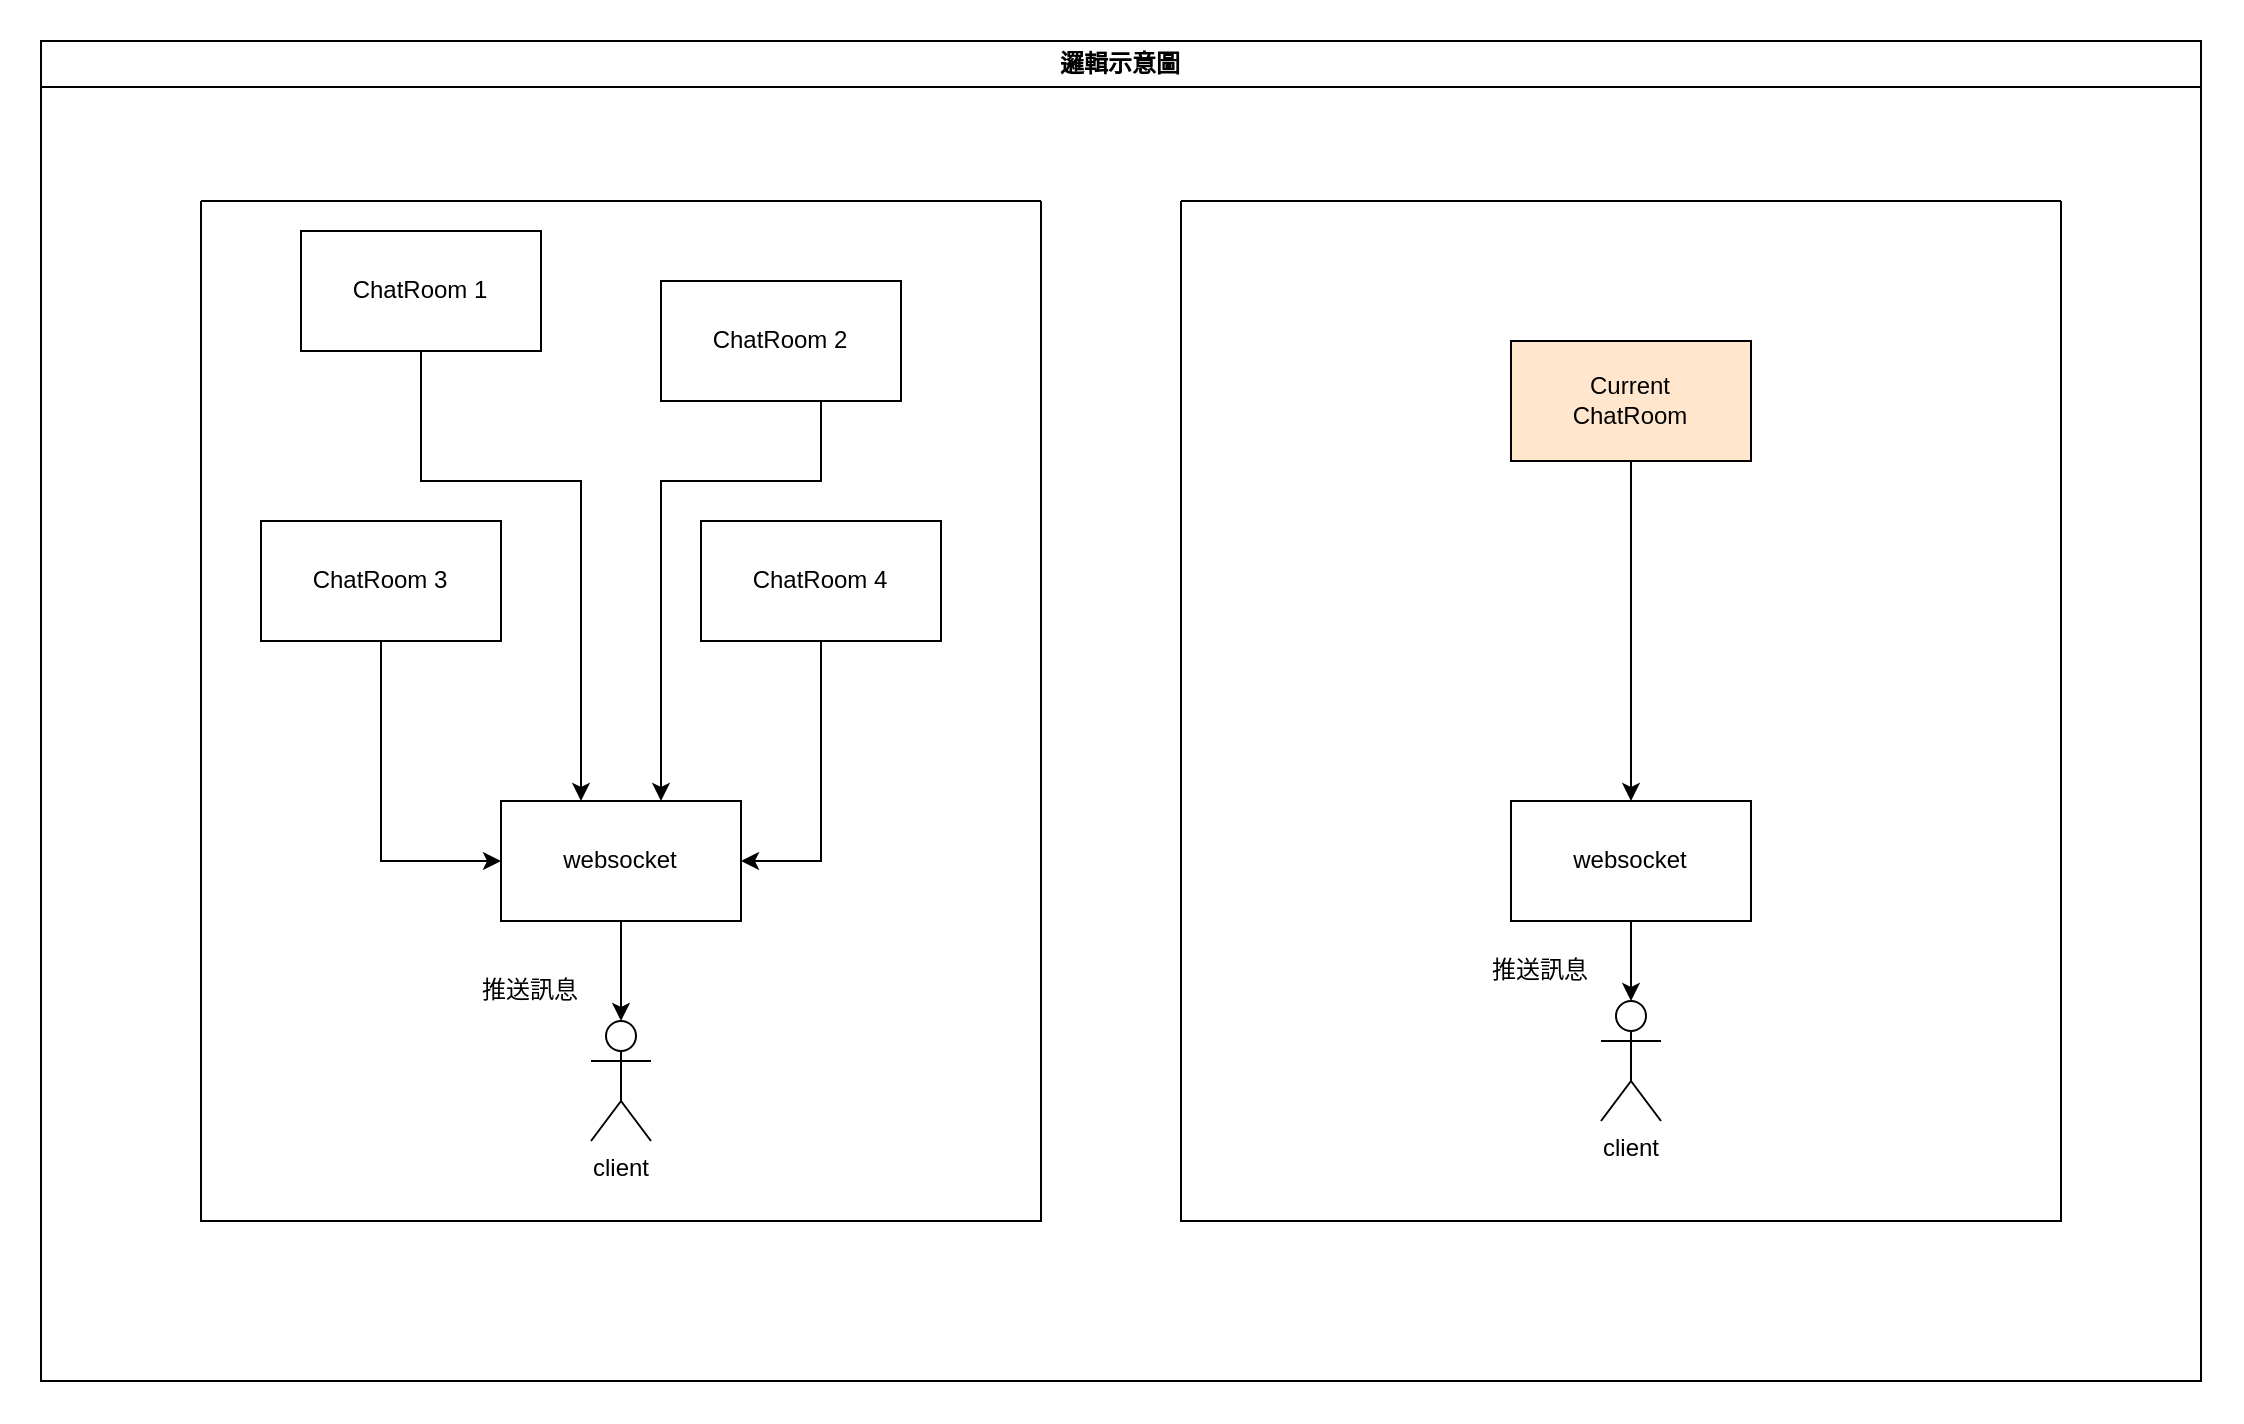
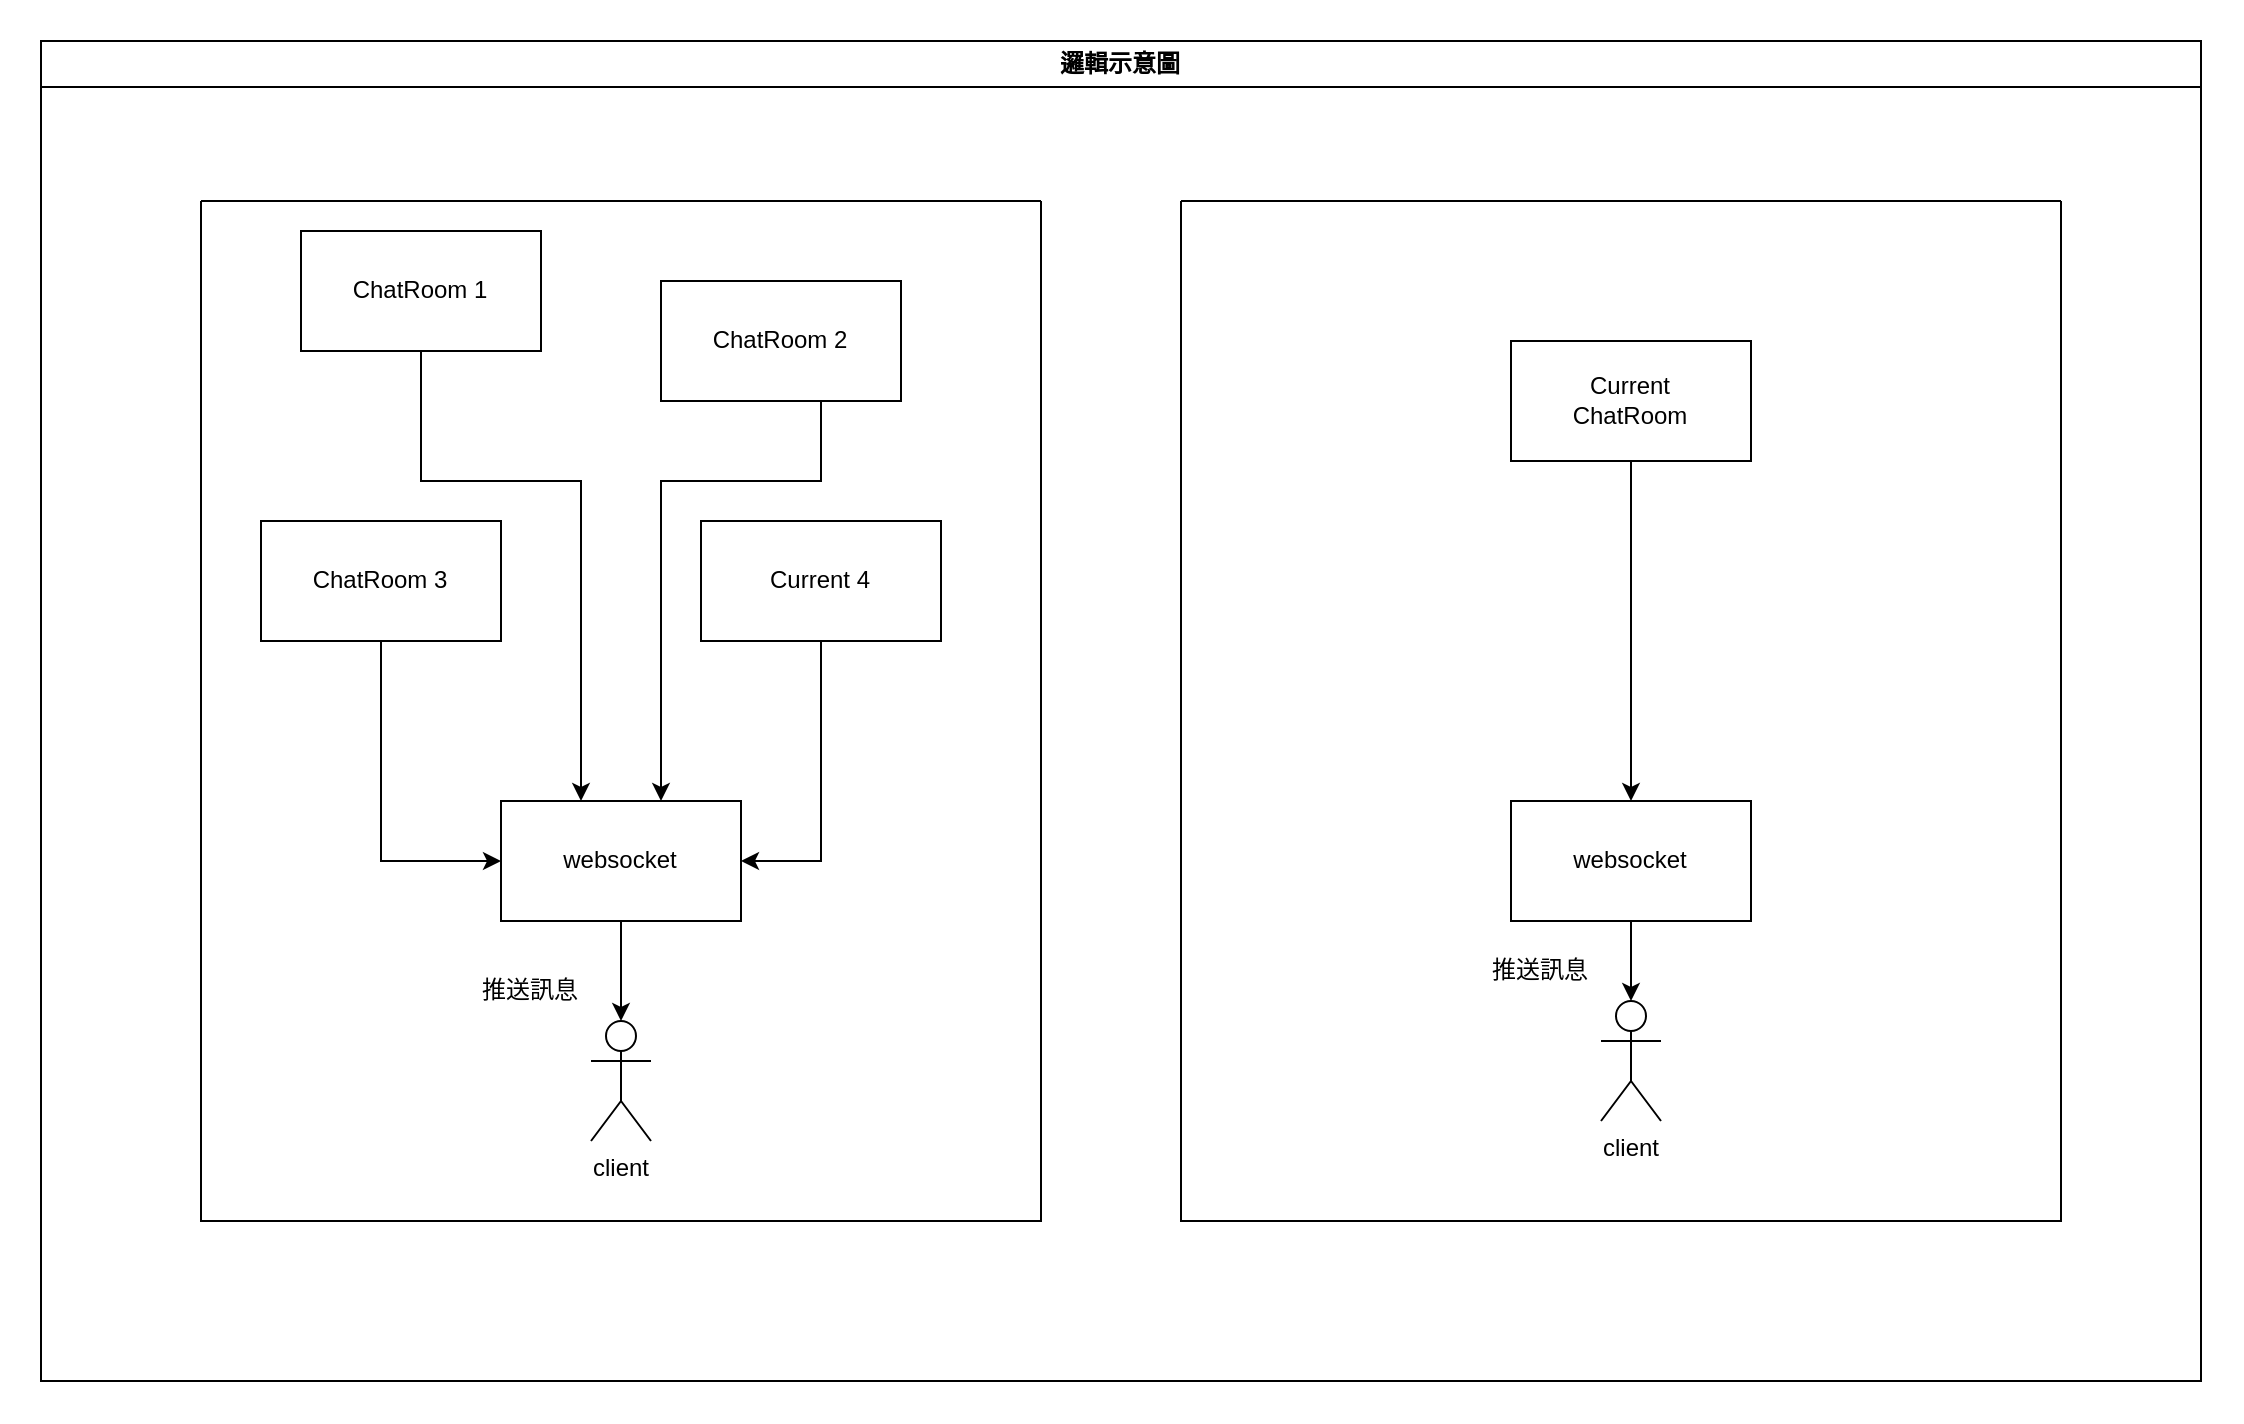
node "Current ChatRoom": fillcolor #ffe6cc -> #ffffff
node "ChatRoom 4": label "ChatRoom 4" -> "Current 4"
